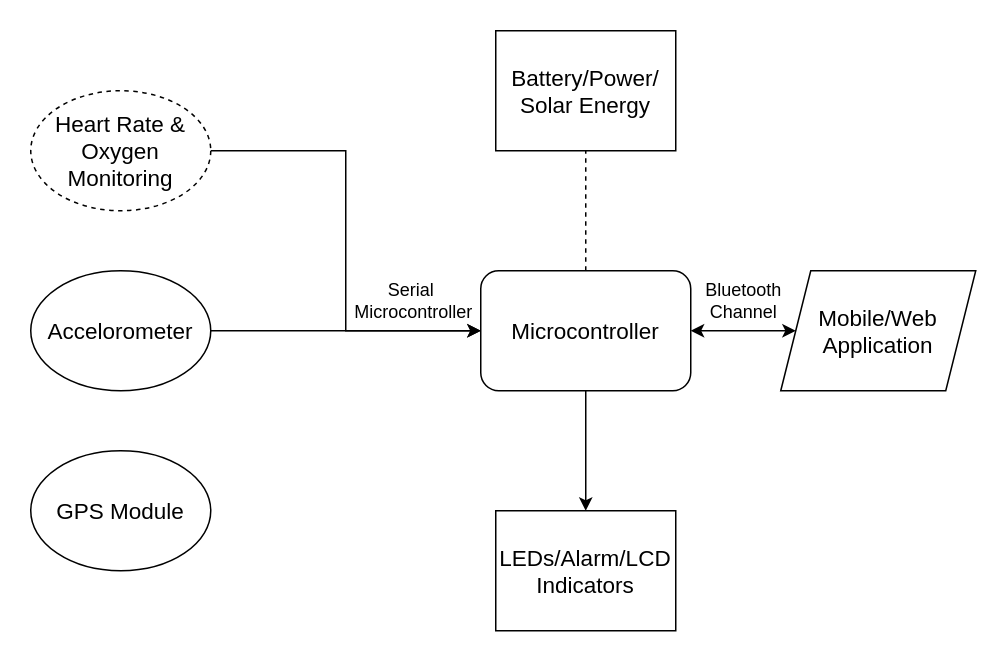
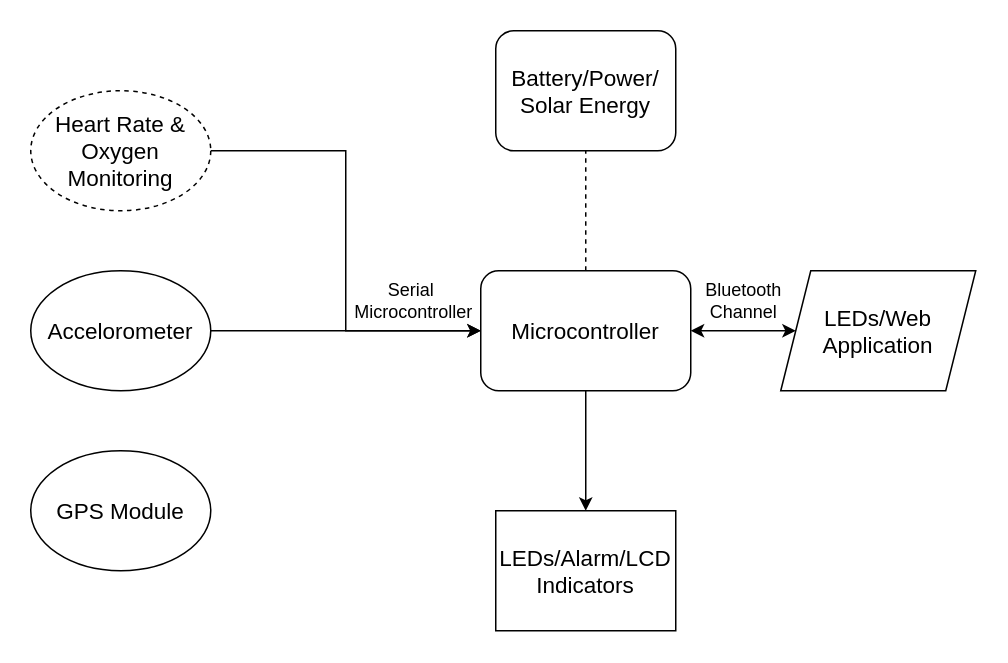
node "Battery/Power/ Solar Energy": shape rectangle -> rounded rectangle
node "Mobile/Web Application": label "Mobile/Web Application" -> "LEDs/Web Application"
